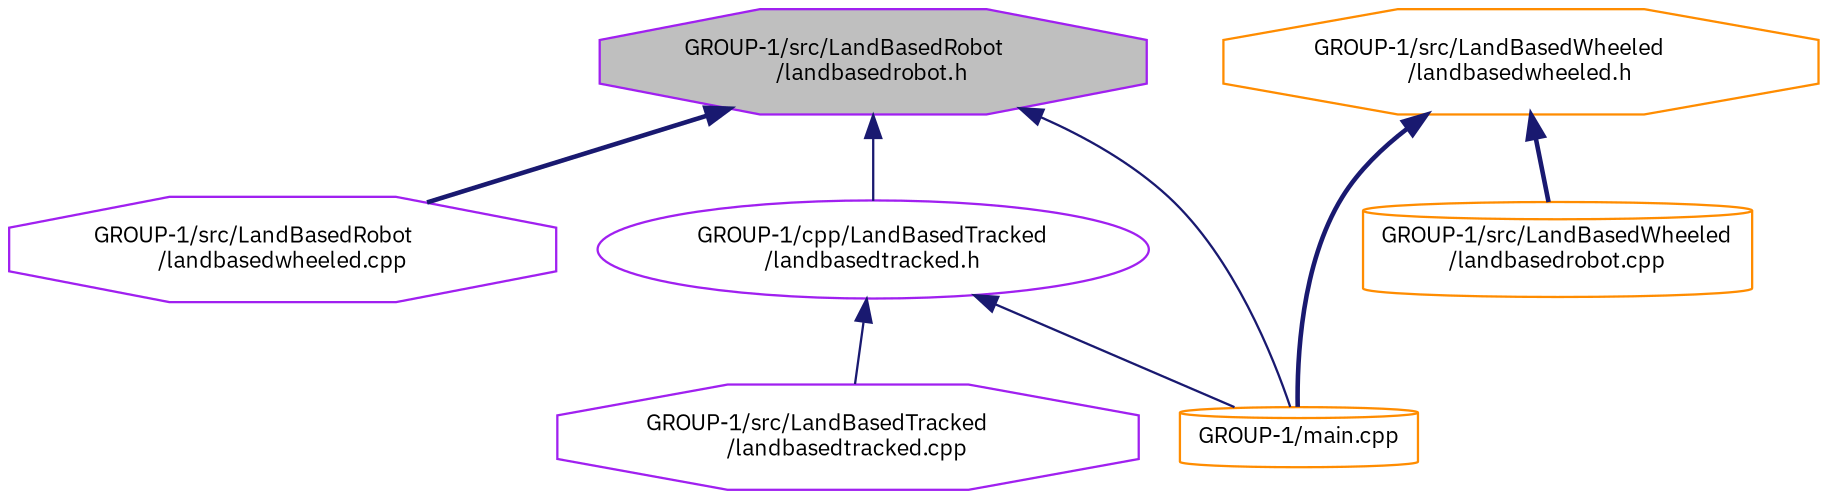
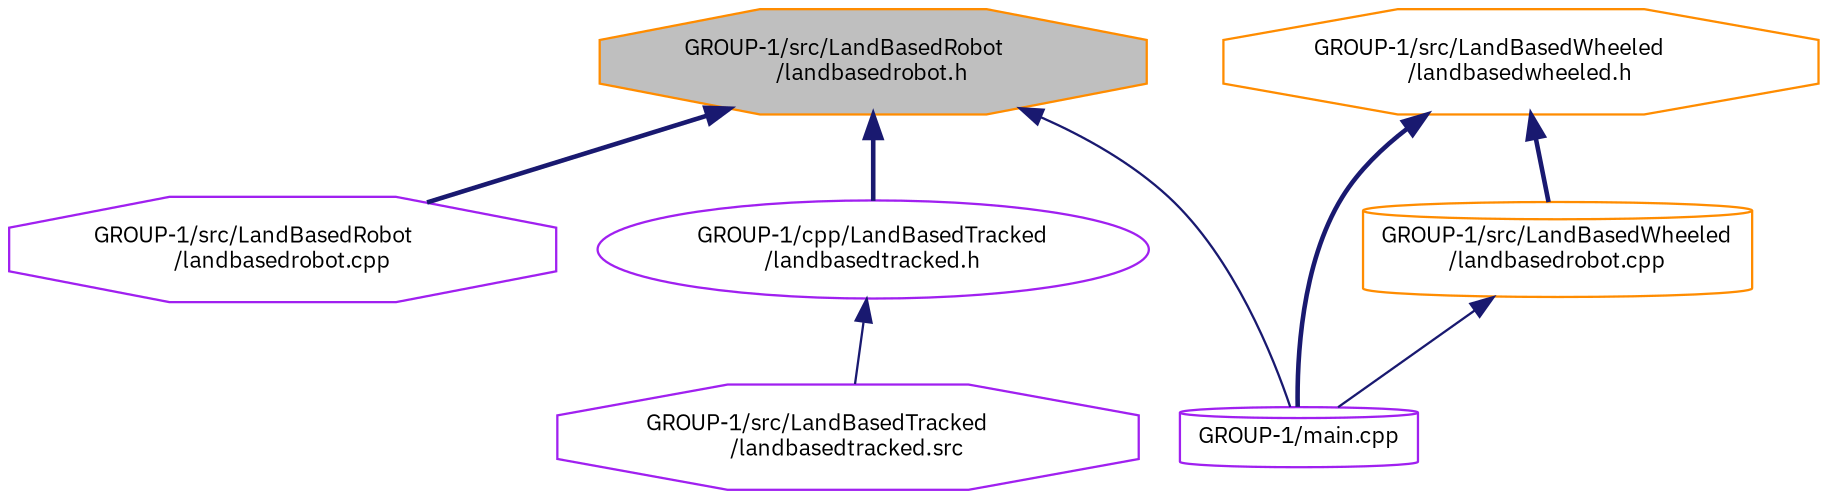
node "GROUP-1/src/LandBasedRobot /landbasedrobot.h": color purple -> darkorange
edge "GROUP-1/cpp/LandBasedTracked /landbasedtracked.h" -> "GROUP-1/src/LandBasedRobot /landbasedrobot.h": style solid -> bold
node "GROUP-1/src/LandBasedRobot /landbasedwheeled.cpp": label "GROUP-1/src/LandBasedRobot /landbasedwheeled.cpp" -> "GROUP-1/src/LandBasedRobot /landbasedrobot.cpp"
edge "GROUP-1/main.cpp" -> "GROUP-1/cpp/LandBasedTracked /landbasedtracked.h": now "GROUP-1/main.cpp" -> "GROUP-1/src/LandBasedWheeled /landbasedrobot.cpp"
node "GROUP-1/src/LandBasedTracked /landbasedtracked.cpp": label "GROUP-1/src/LandBasedTracked /landbasedtracked.cpp" -> "GROUP-1/src/LandBasedTracked /landbasedtracked.src"
node "GROUP-1/main.cpp": color darkorange -> purple
